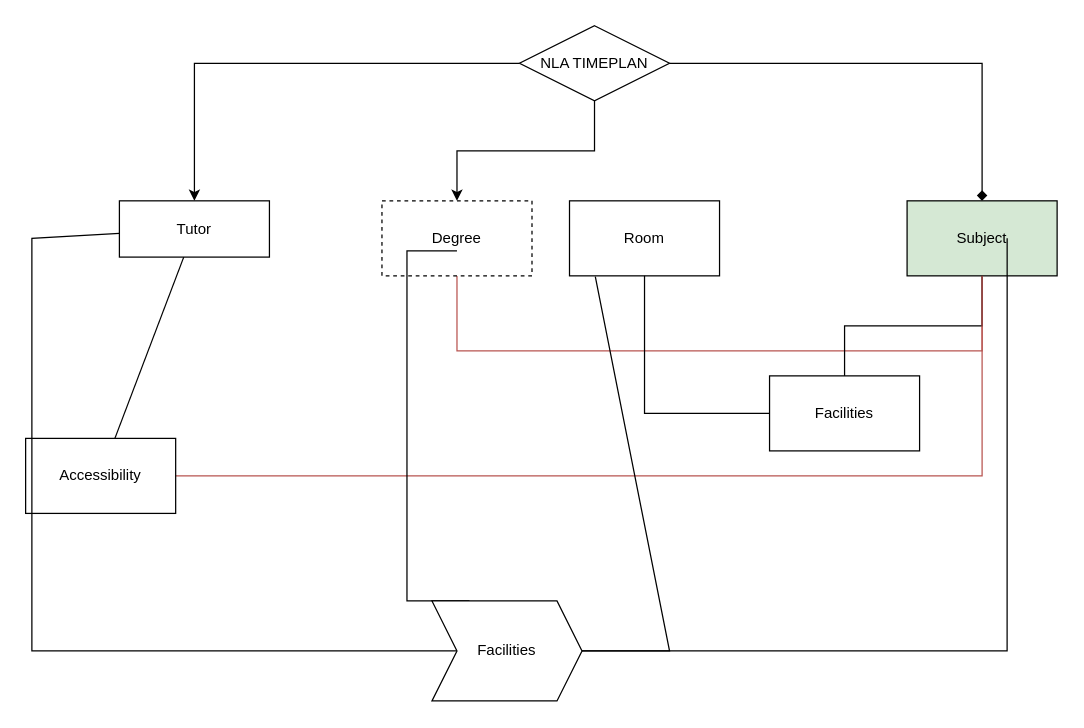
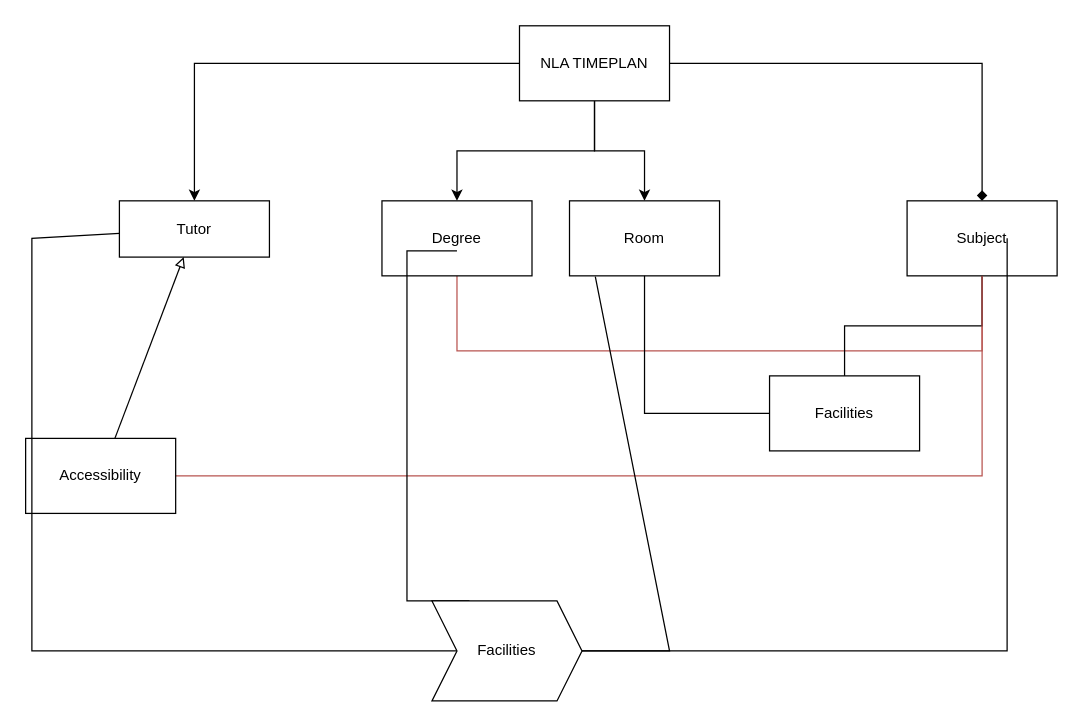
node "NLA TIMEPLAN": shape diamond -> rectangle
edge "NLA TIMEPLAN" -> "Room": added
node "Degree": style dashed -> solid
node "Subject": fillcolor #d5e8d4 -> #ffffff
edge "Tutor" -- "Accessibility": arrowhead none -> block
